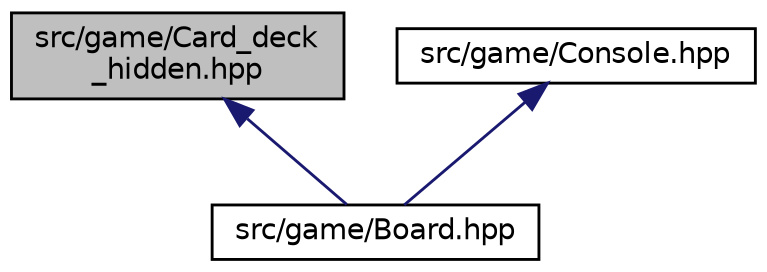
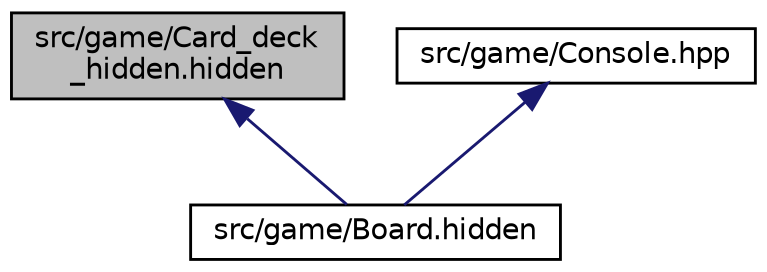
node "src/game/Card_deck _hidden.hpp": label "src/game/Card_deck _hidden.hpp" -> "src/game/Card_deck _hidden.hidden"
node "src/game/Board.hpp": label "src/game/Board.hpp" -> "src/game/Board.hidden"
